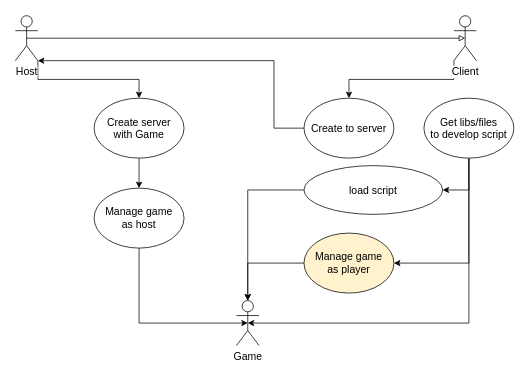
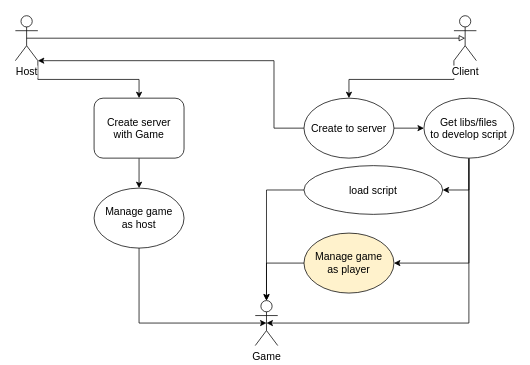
node "Create server with Game": shape ellipse -> rounded rectangle
edge "Create to server" -> "Get libs/files to develop script": added
node "Game": moved (248, 323) -> (267, 323)
